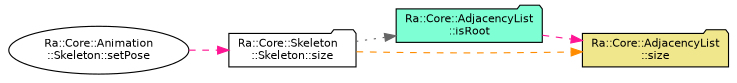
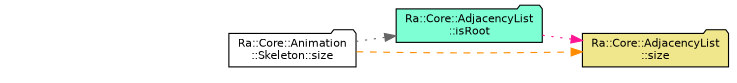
edge "Ra::Core::AdjacencyList ::isRoot" -> "Ra::Core::AdjacencyList ::size": style dashed -> dotted
node "Ra::Core::Animation ::Skeleton::setPose": removed
node "Ra::Core::Skeleton ::Skeleton::size": label "Ra::Core::Skeleton ::Skeleton::size" -> "Ra::Core::Animation ::Skeleton::size"
